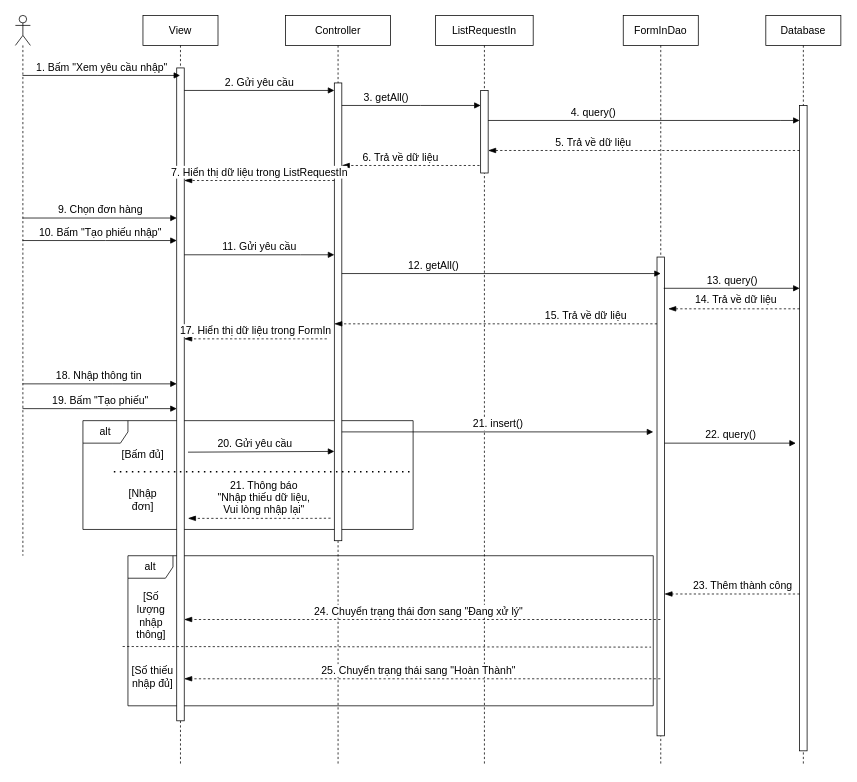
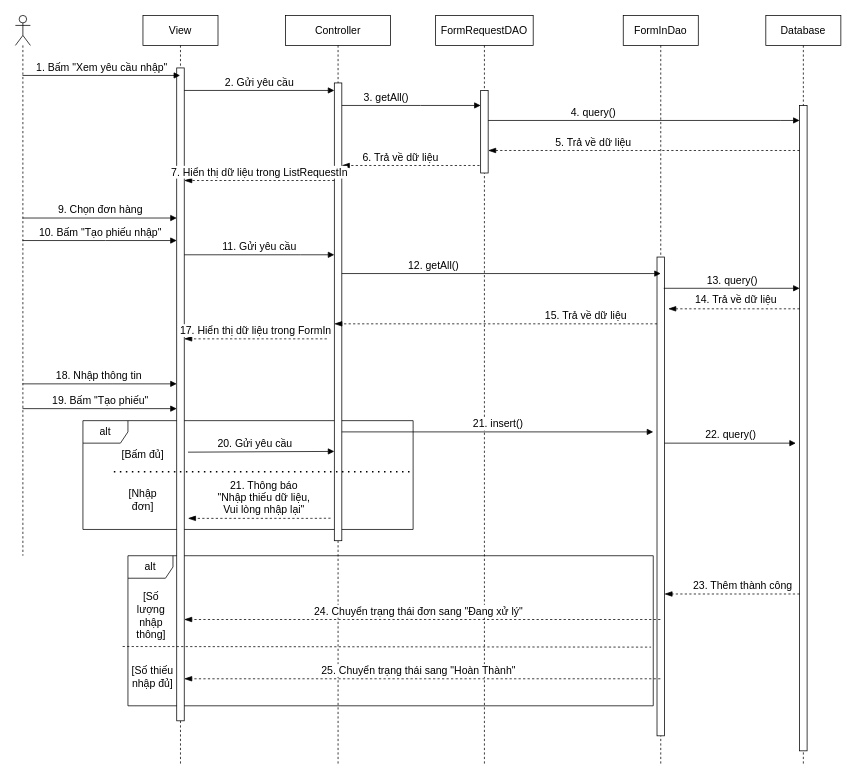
node "ListRequestIn": label "ListRequestIn" -> "FormRequestDAO"
